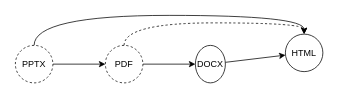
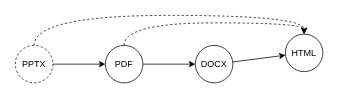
edge "PPTX" -> "HTML": style solid -> dashed
node "PDF": style dashed -> solid
node "DOCX": size 30x38 -> 38x38
